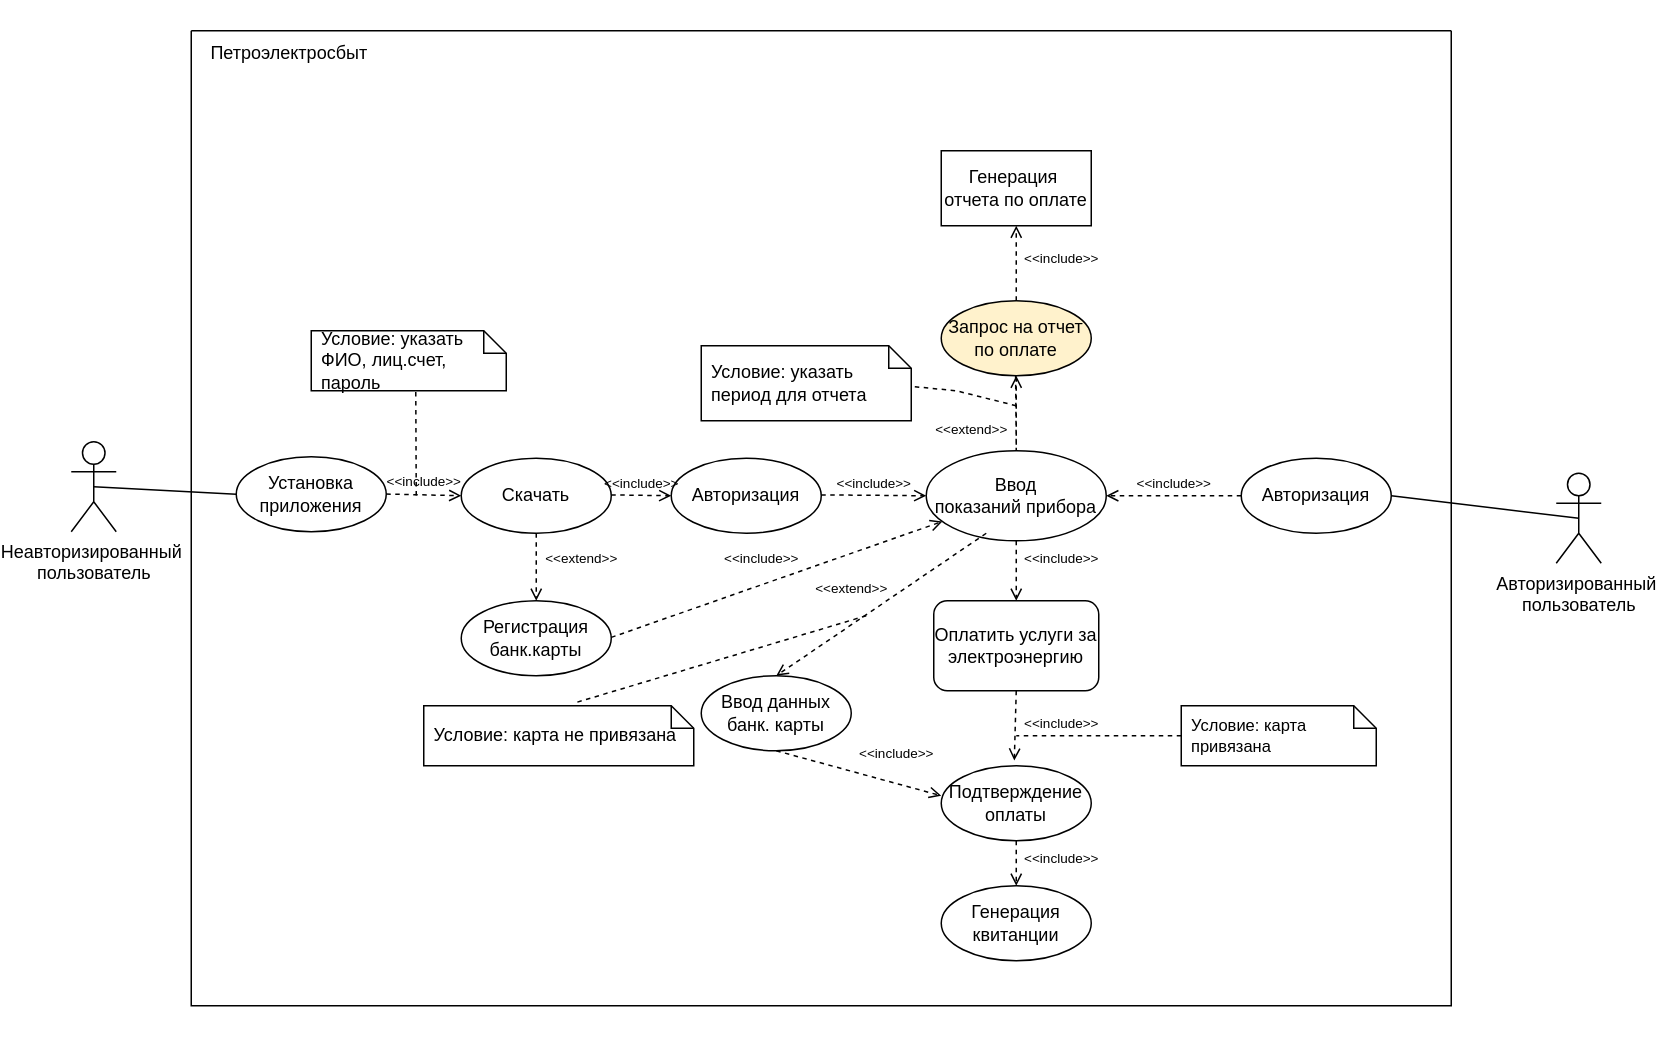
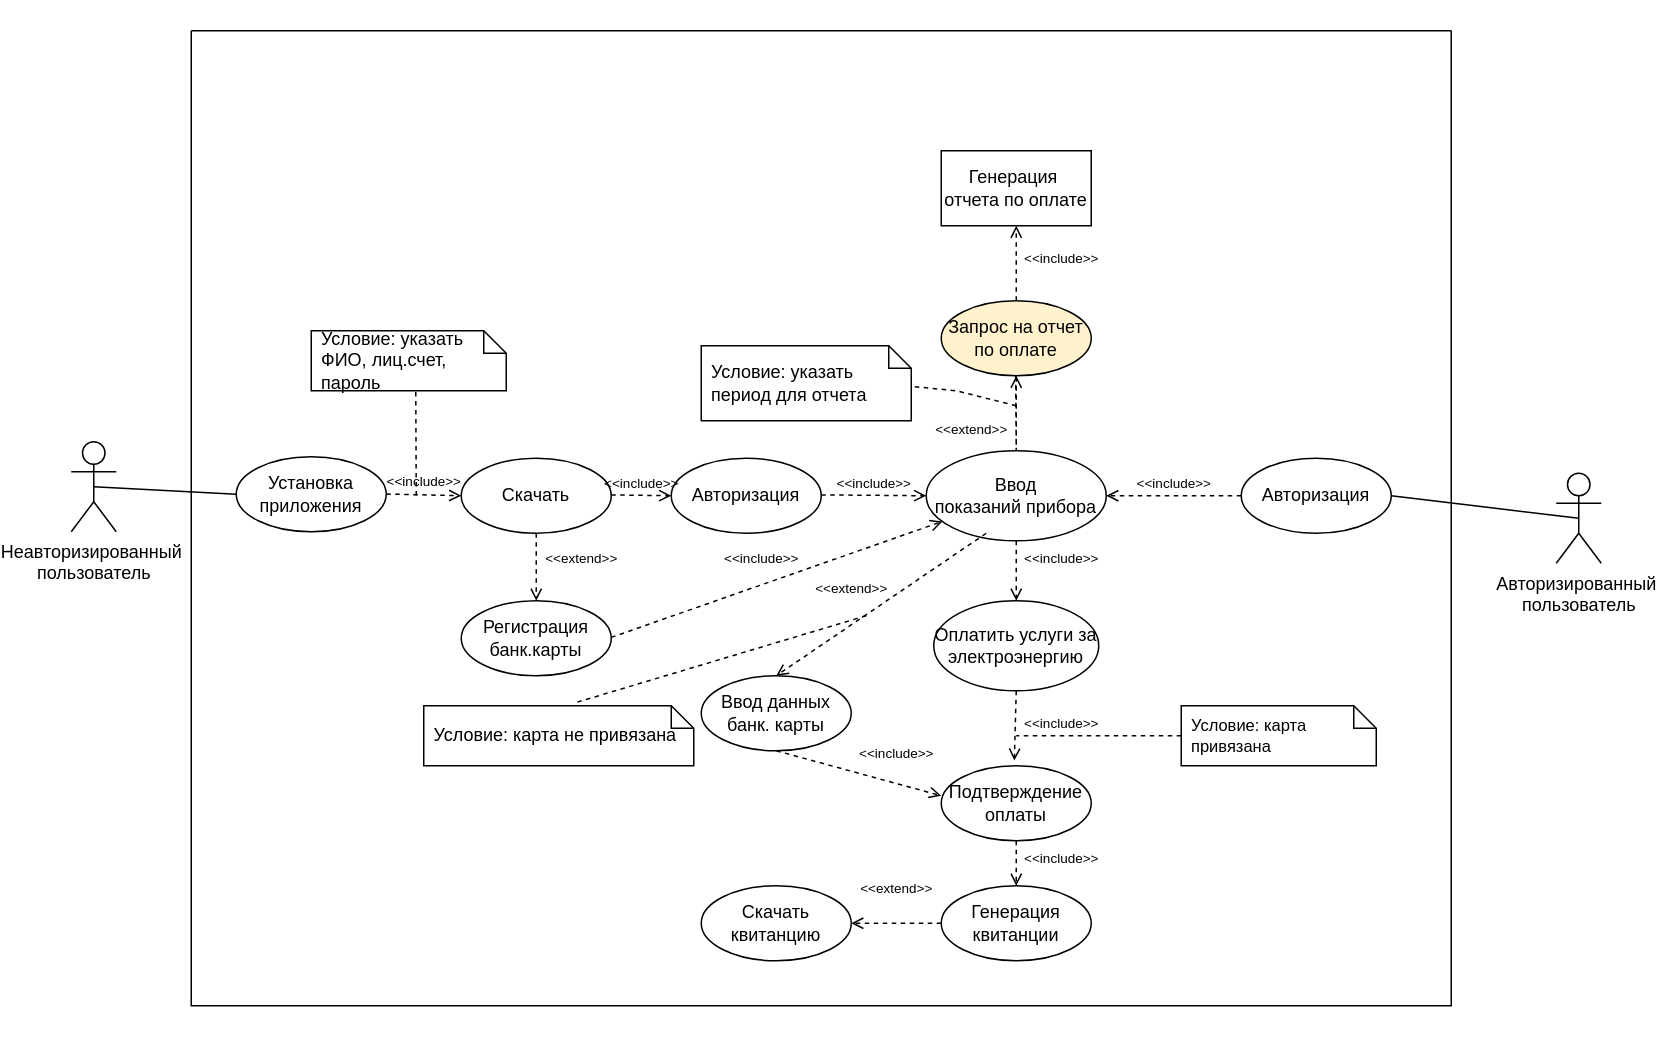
node "Петроэлектросбыт": removed
node "Оплатить услуги за электроэнергию": shape rounded rectangle -> ellipse
node "Скачать квитанцию": added
edge "Генерация квитанции" -> "Скачать квитанцию": added, label "<<extend>>"
